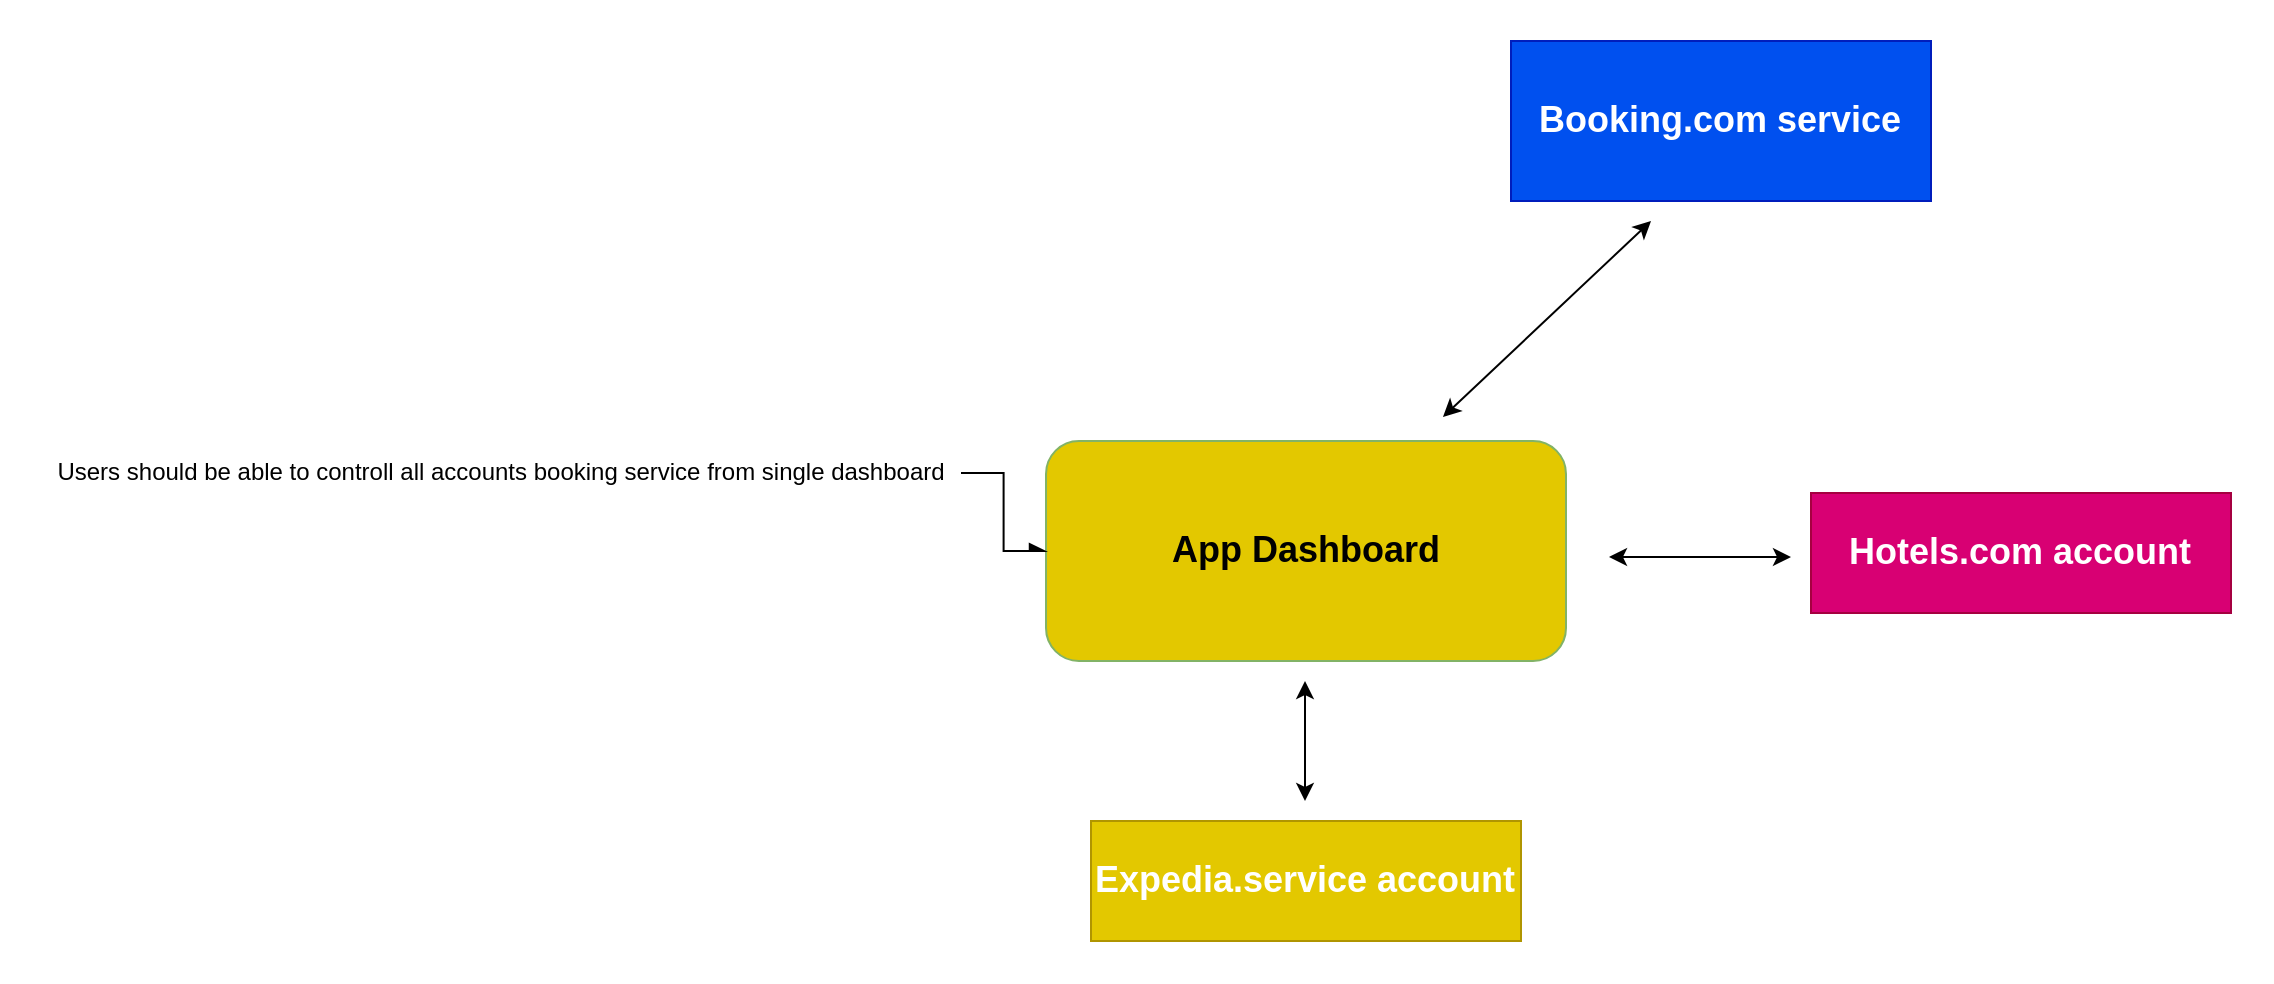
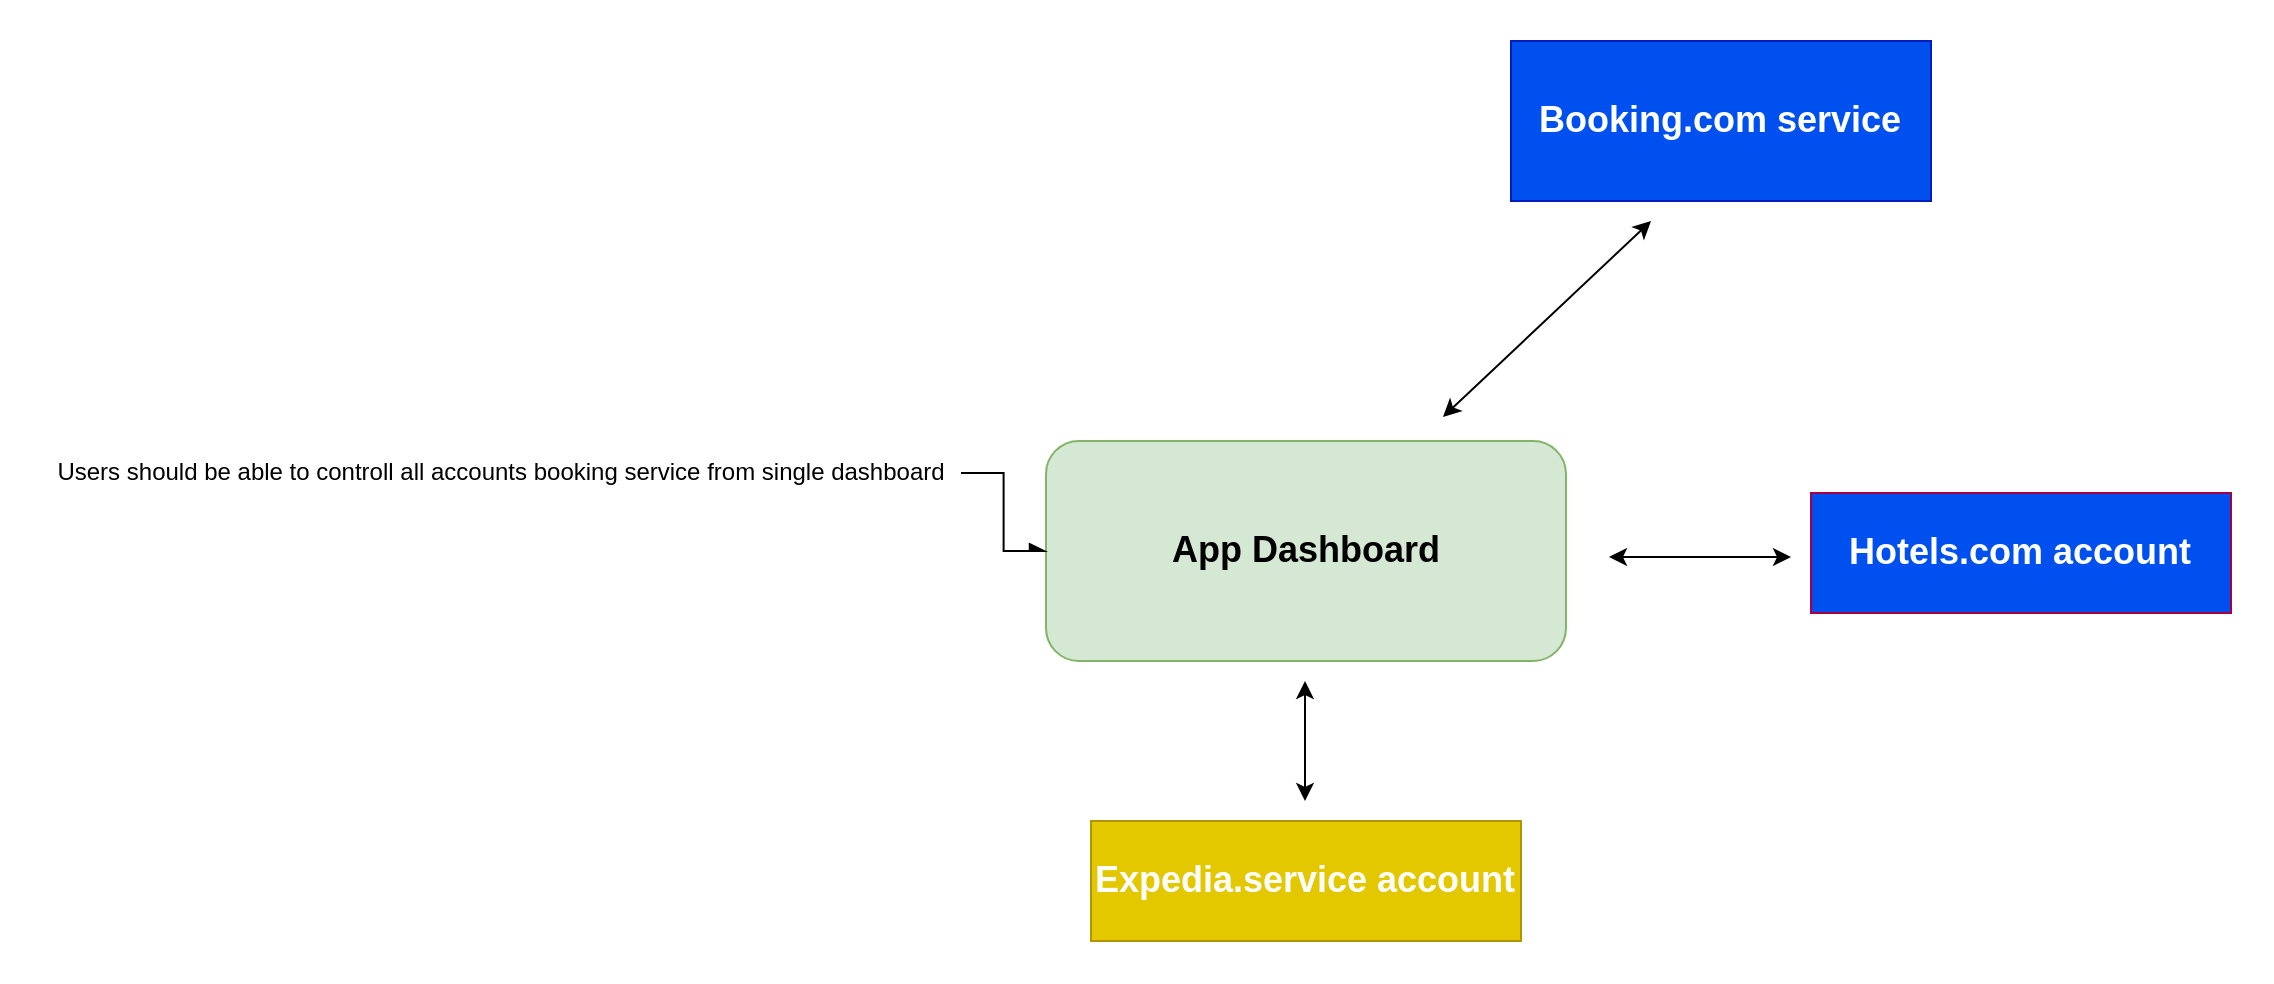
node "App Dashboard": fillcolor #e3c800 -> #d5e8d4
node "Hotels.com account": fillcolor #d80073 -> #0050ef
